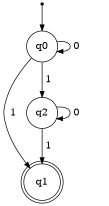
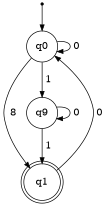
edge "q0" -> "q1": label " 1 " -> " 8 "
node "q2": label "q2" -> "q9"
edge "q1" -> "q0": added, label "0"
